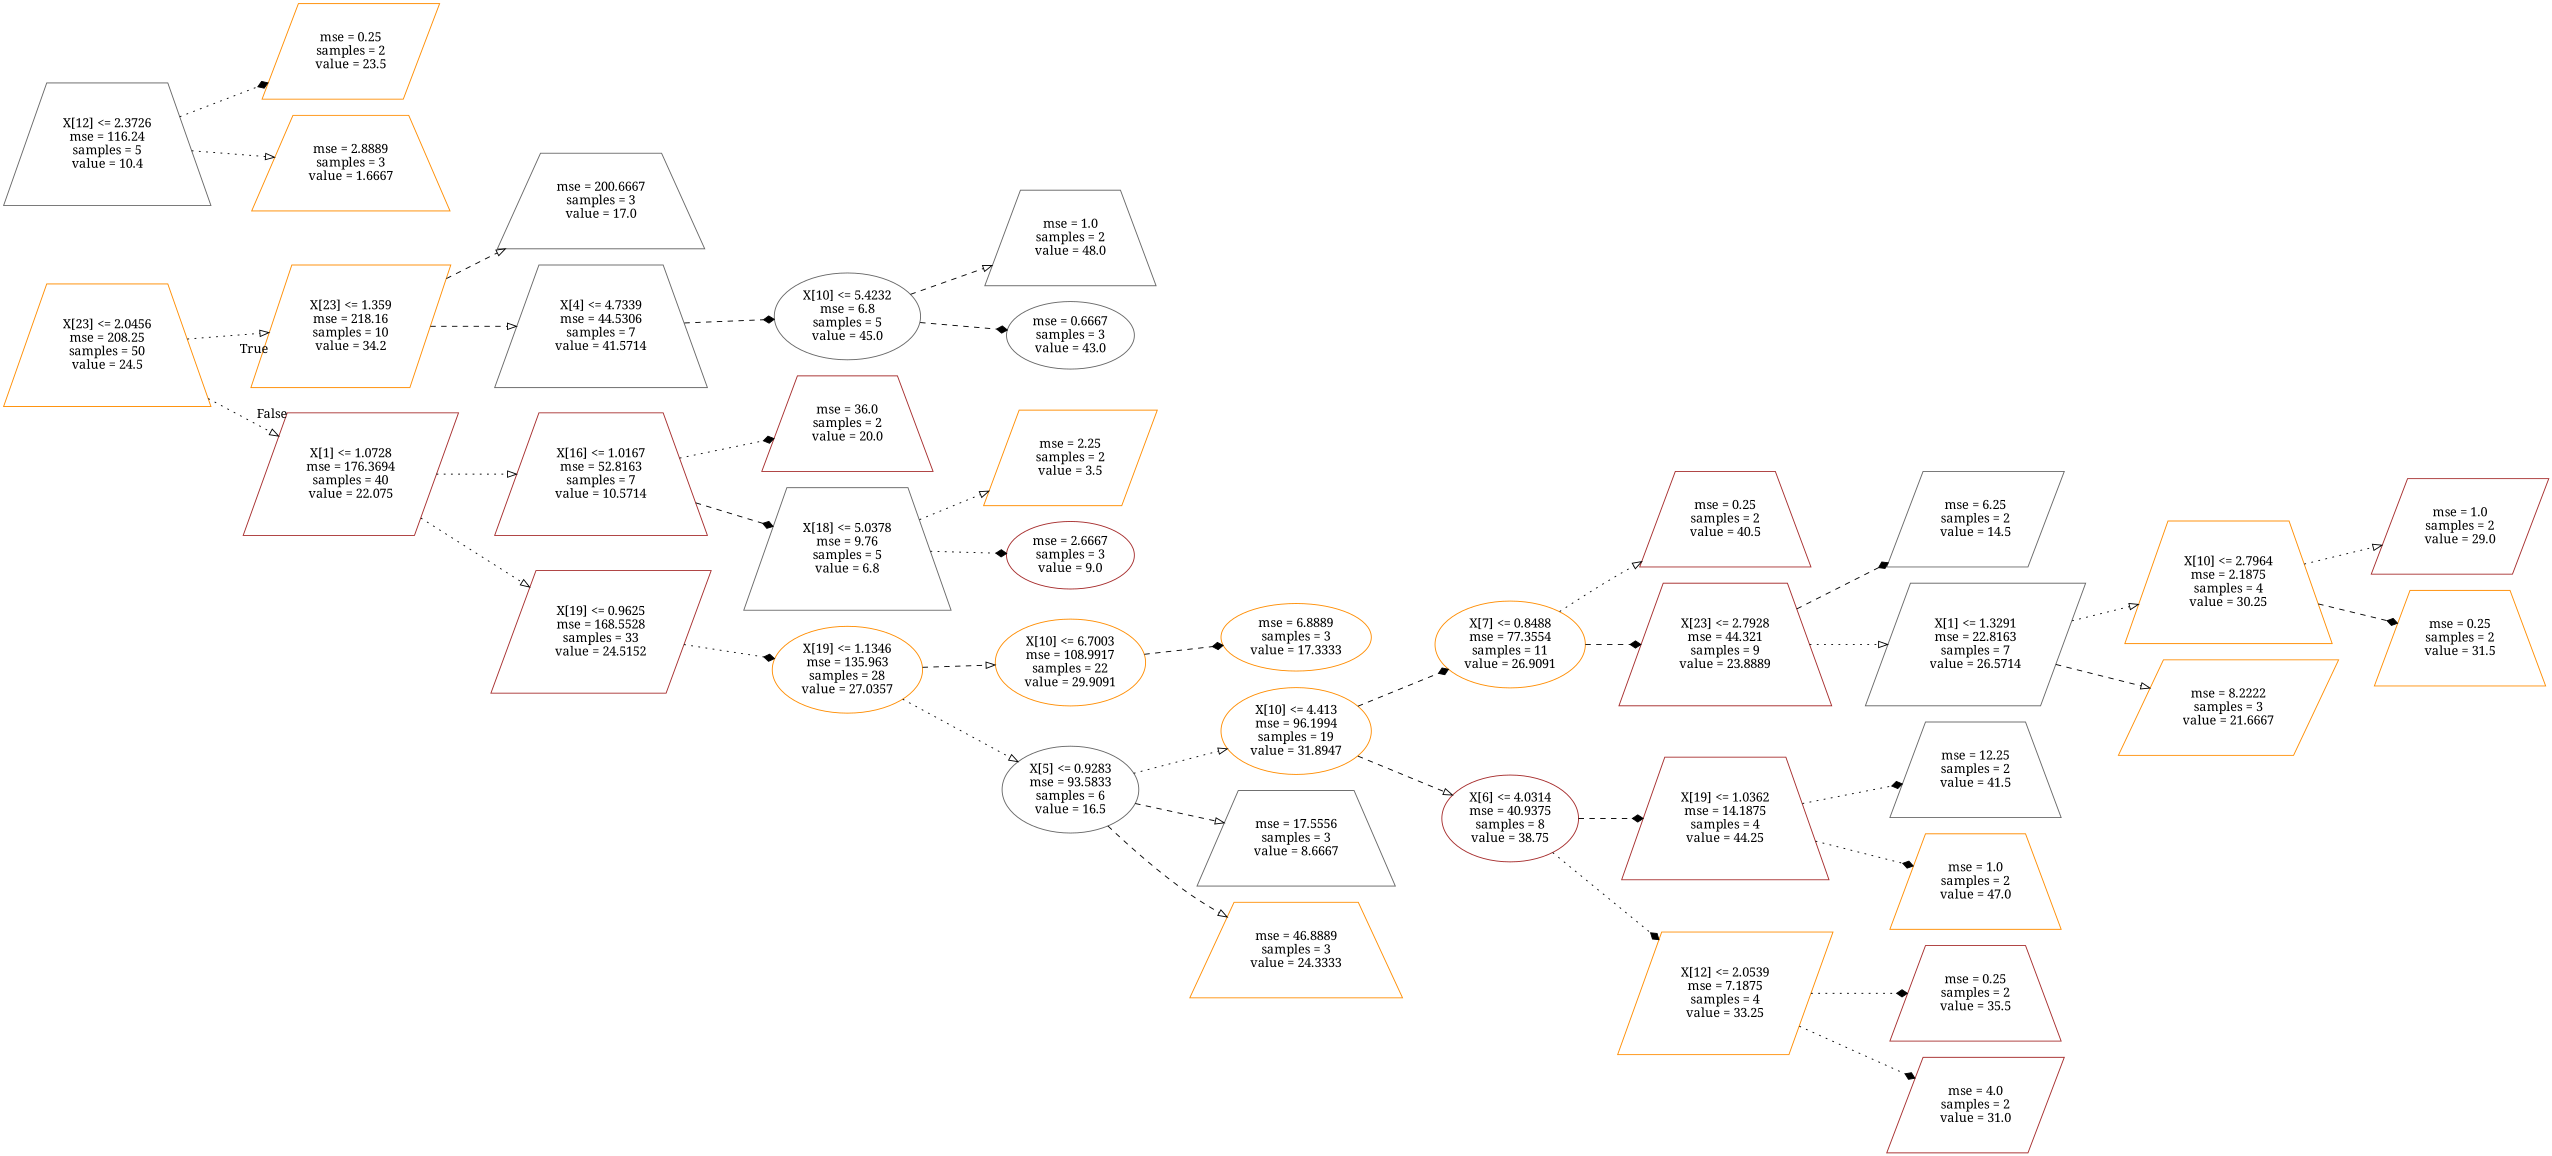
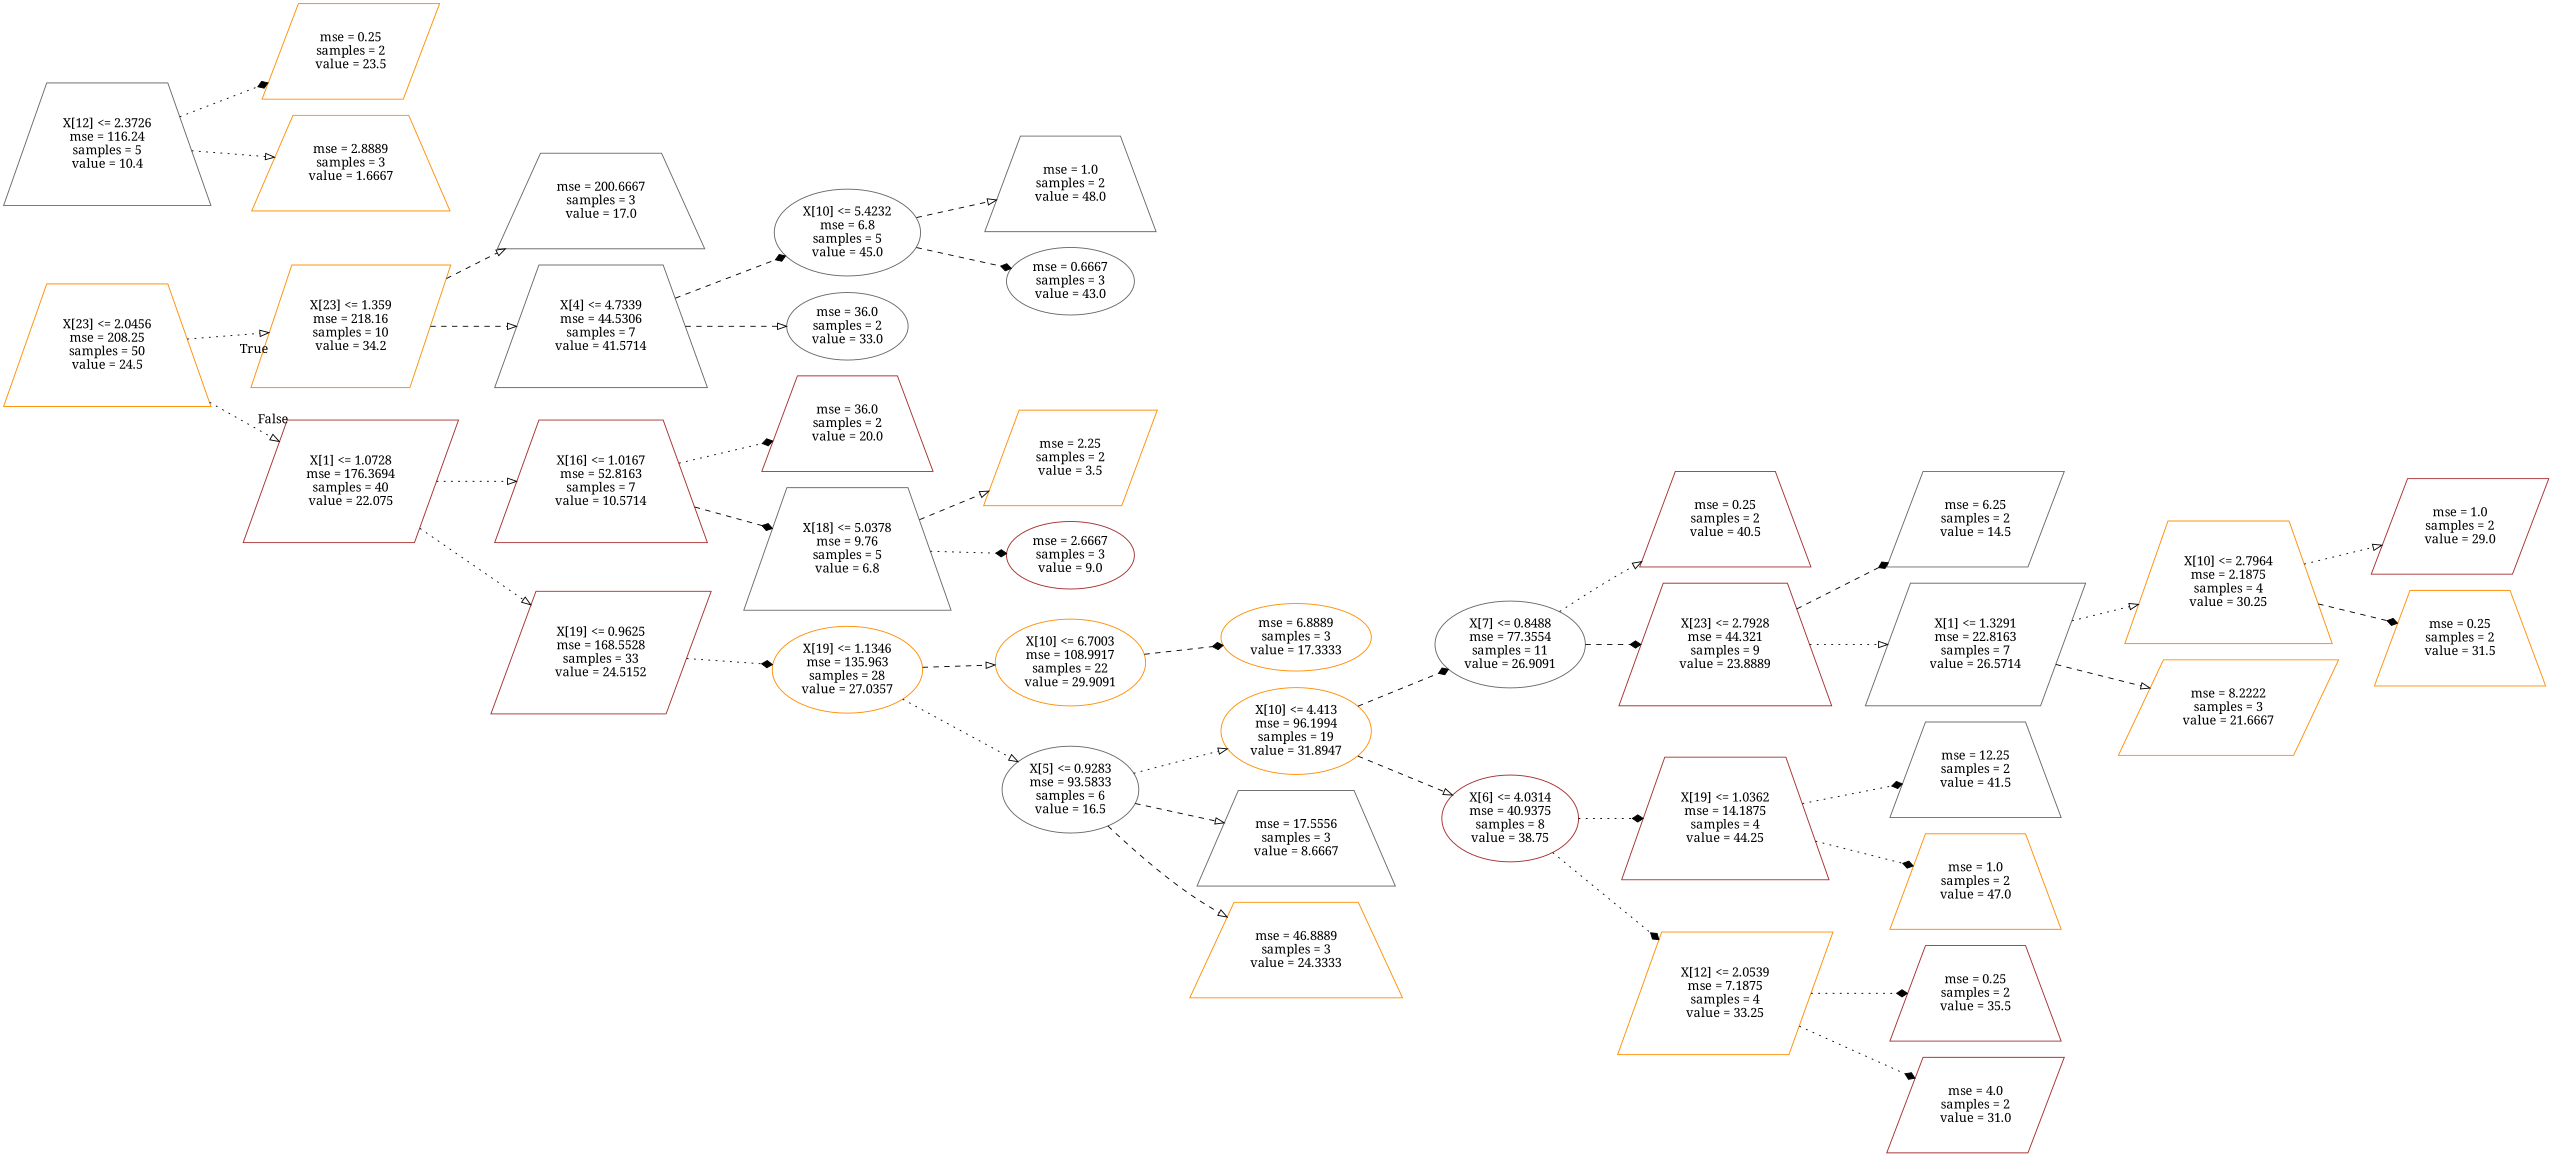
node "mse = 36.0 samples = 2 value = 33.0": added
edge "X[18] <= 5.0378 mse = 9.76 samples = 5 value = 6.8" -> "mse = 2.25 samples = 2 value = 3.5": style dotted -> dashed
node "X[7] <= 0.8488 mse = 77.3554 samples = 11 value = 26.9091": color darkorange -> gray40
edge "X[6] <= 4.0314 mse = 40.9375 samples = 8 value = 38.75" -> "X[19] <= 1.0362 mse = 14.1875 samples = 4 value = 44.25": style dashed -> dotted
